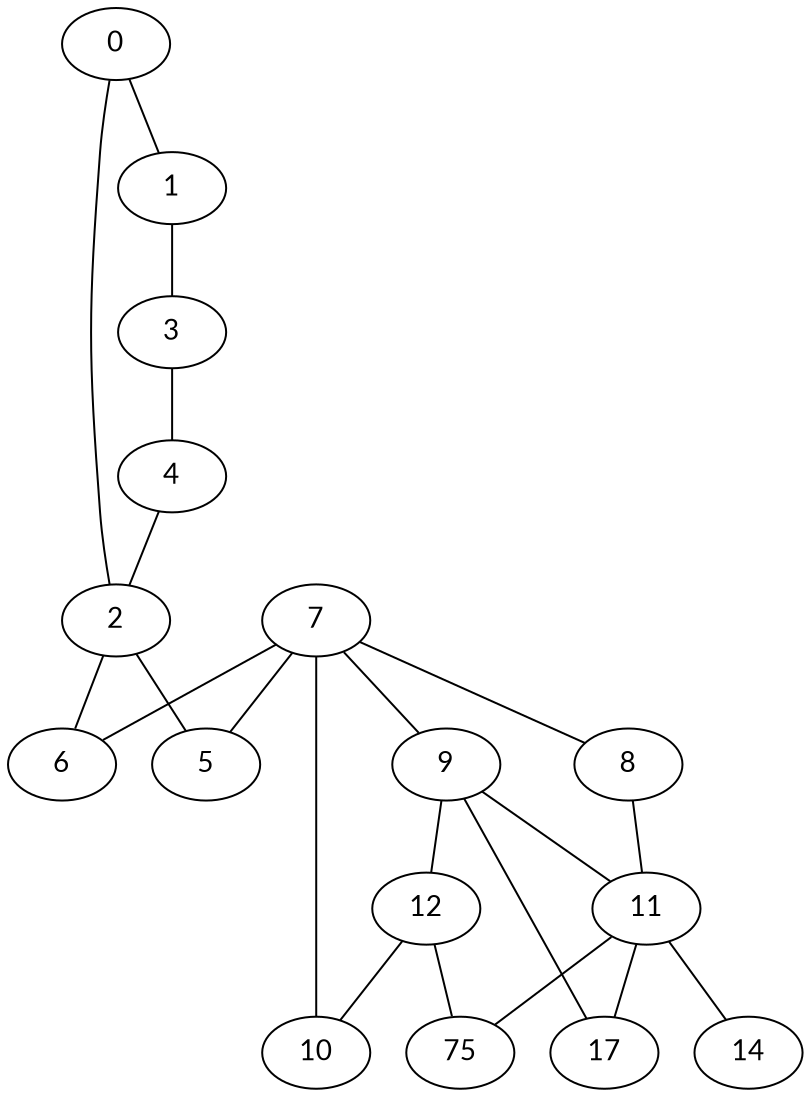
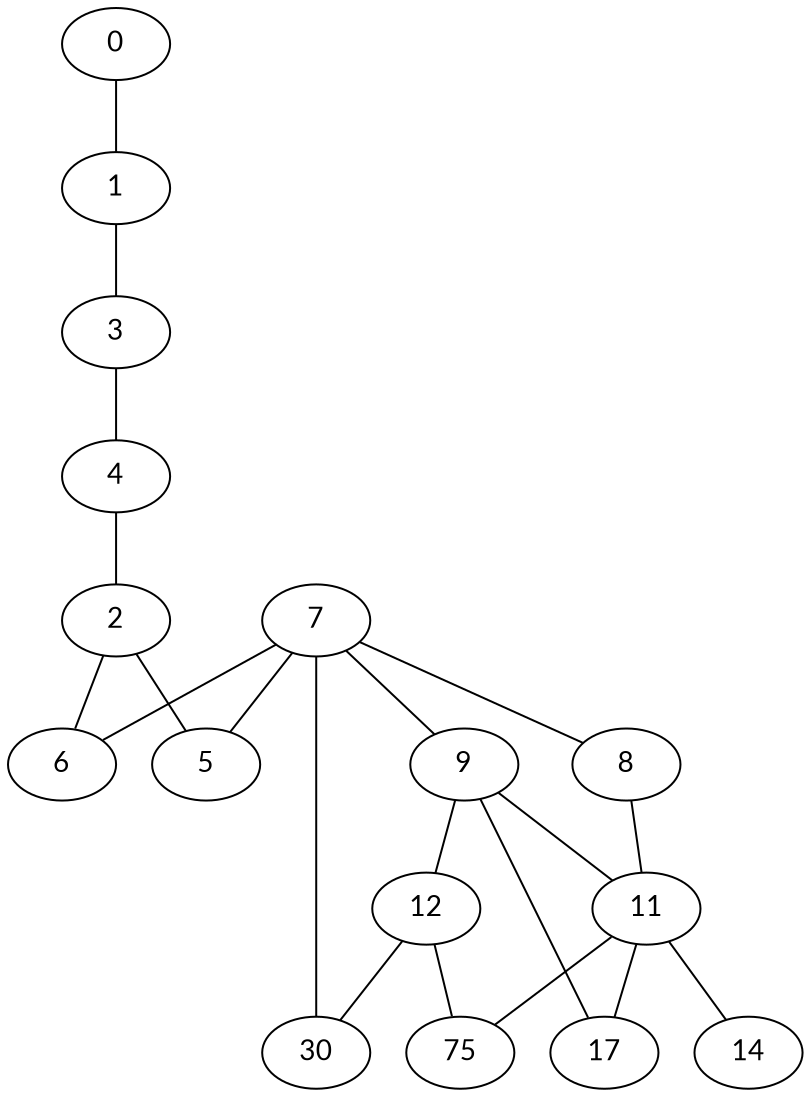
edge "0" -- "2": removed
node "10": label "10" -> "30"
